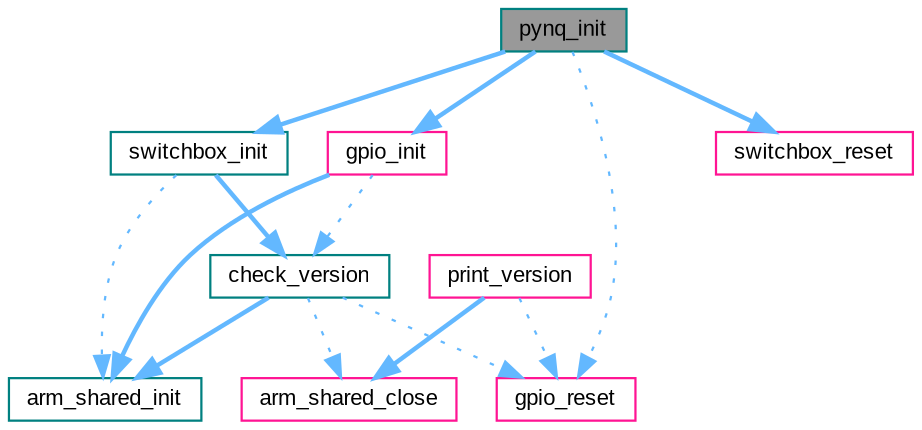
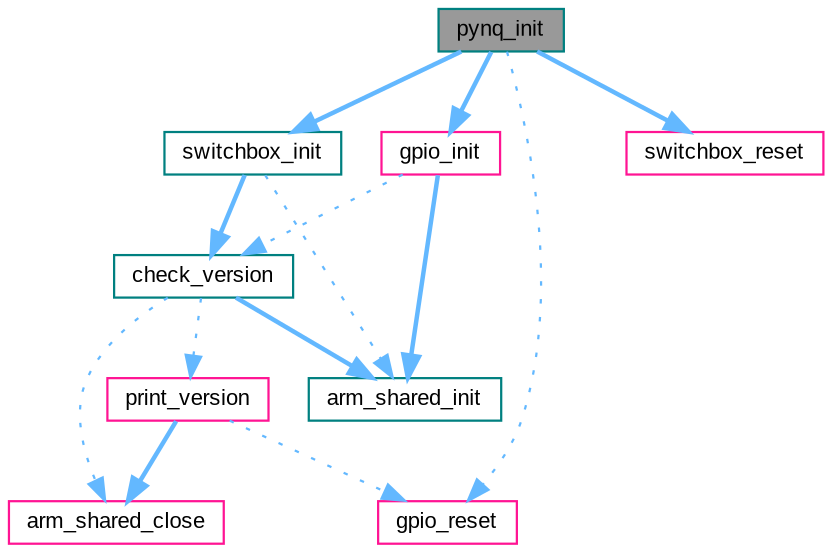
edge "check_version" -> "gpio_reset": now "check_version" -> "print_version"
